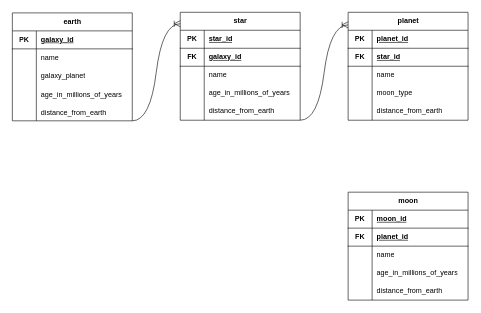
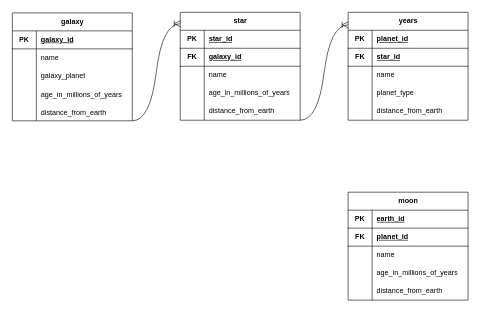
node "planet": label "planet" -> "years"
node "earth": label "earth" -> "galaxy"
node "moon_type": label "moon_type" -> "planet_type"
node "moon_id": label "moon_id" -> "earth_id"
